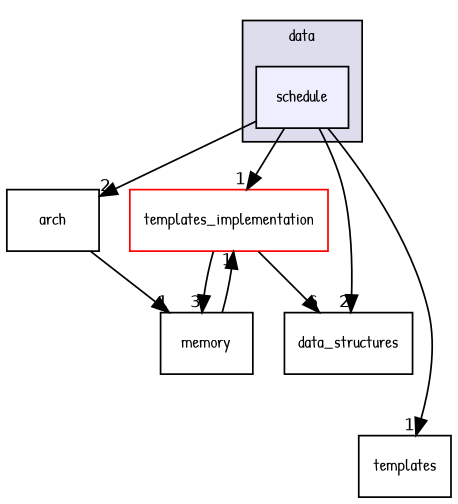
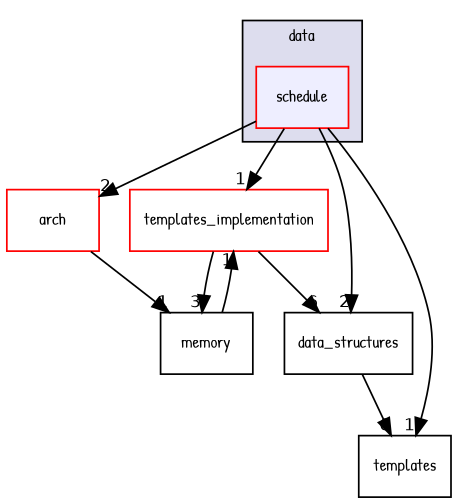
node "schedule": color black -> red
node "arch": color black -> red
edge "data_structures" -> "templates": added
